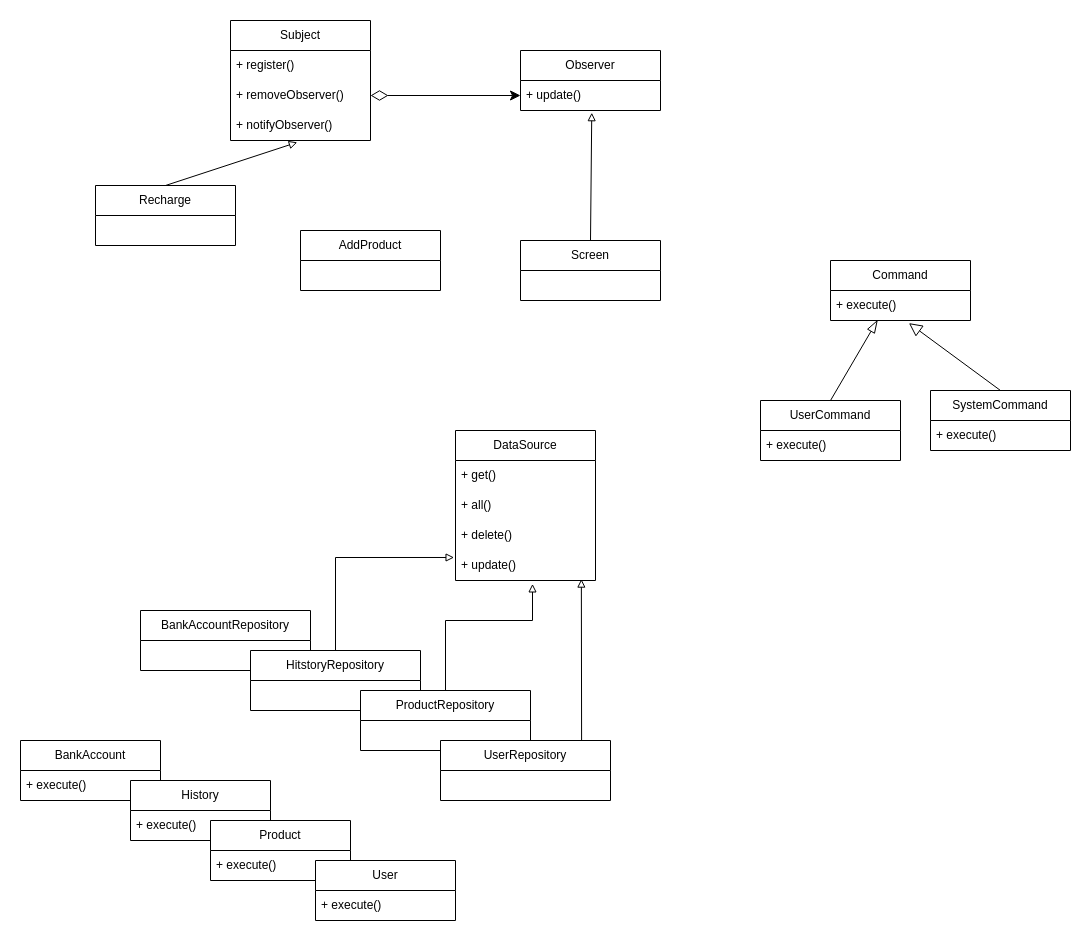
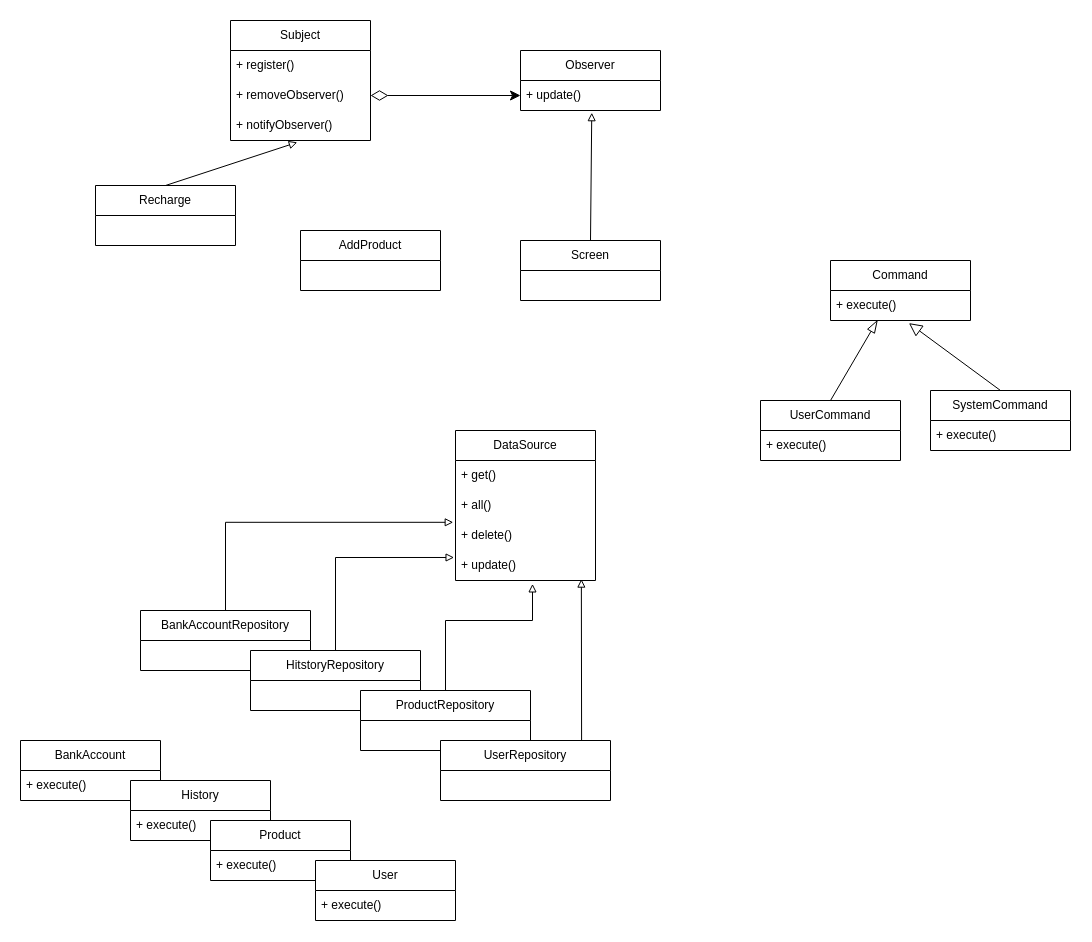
edge "BankAccountRepository" -> "+ delete()": added
